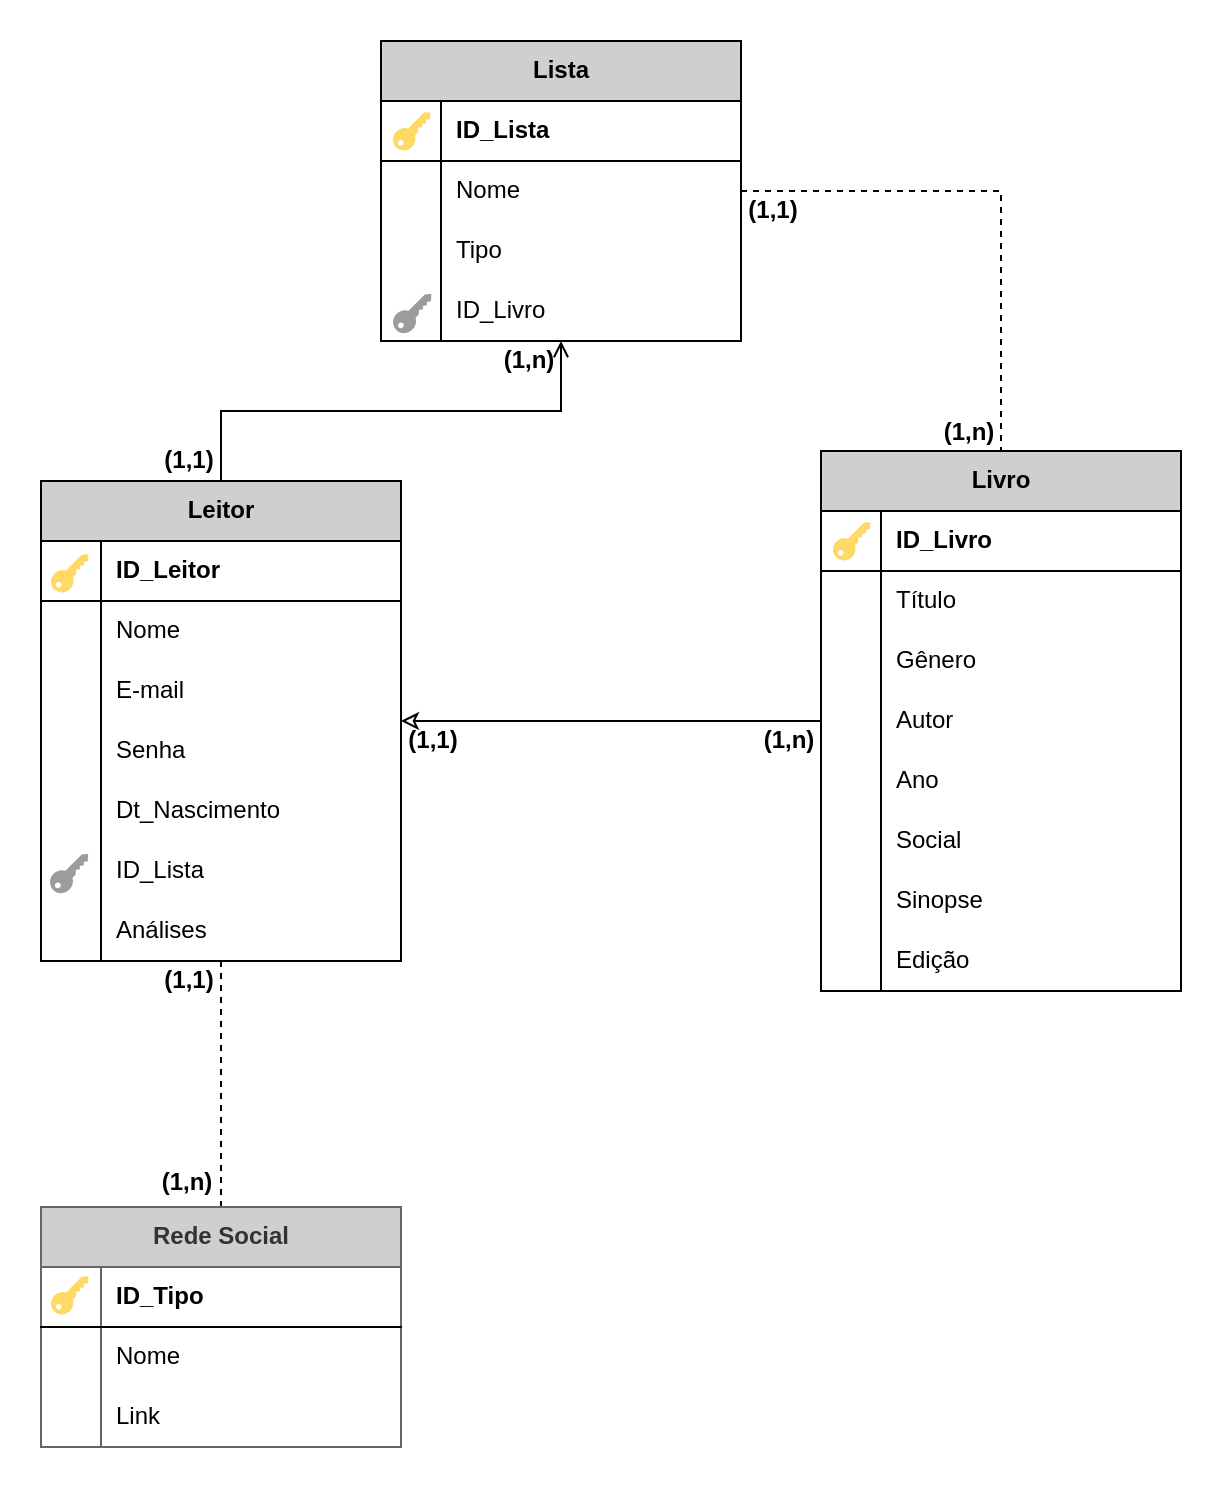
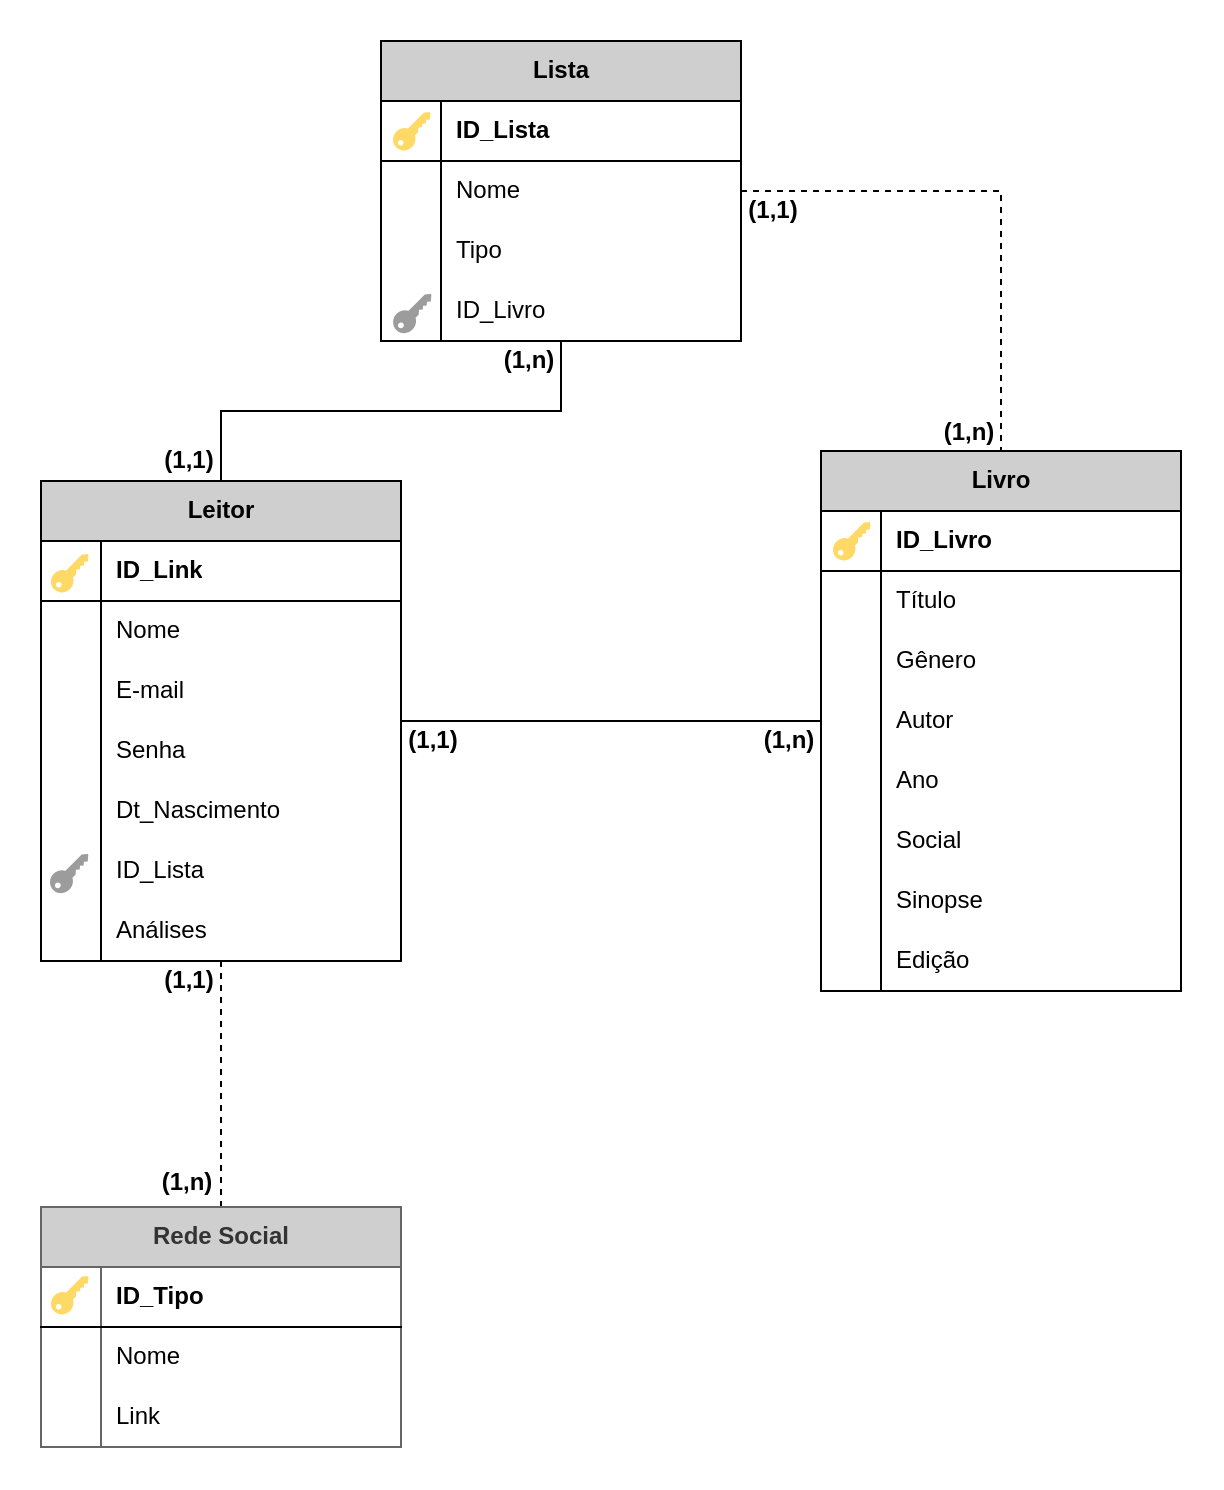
edge "Leitor" -> "Lista": arrowhead open -> none
node "ID_Leitor": label "ID_Leitor" -> "ID_Link"
edge "Livro" -> "Leitor": arrowhead classic -> none
